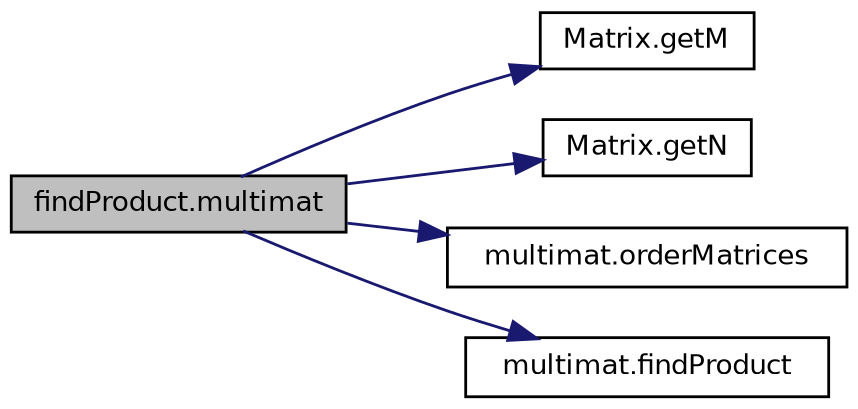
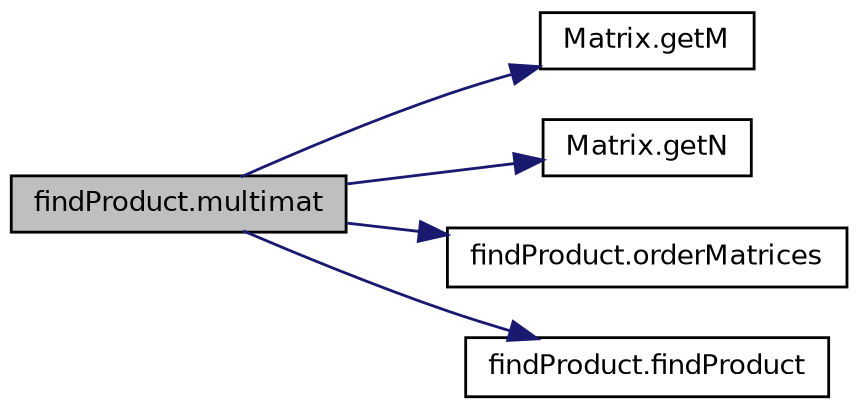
node "multimat.orderMatrices": label "multimat.orderMatrices" -> "findProduct.orderMatrices"
node "multimat.findProduct": label "multimat.findProduct" -> "findProduct.findProduct"
